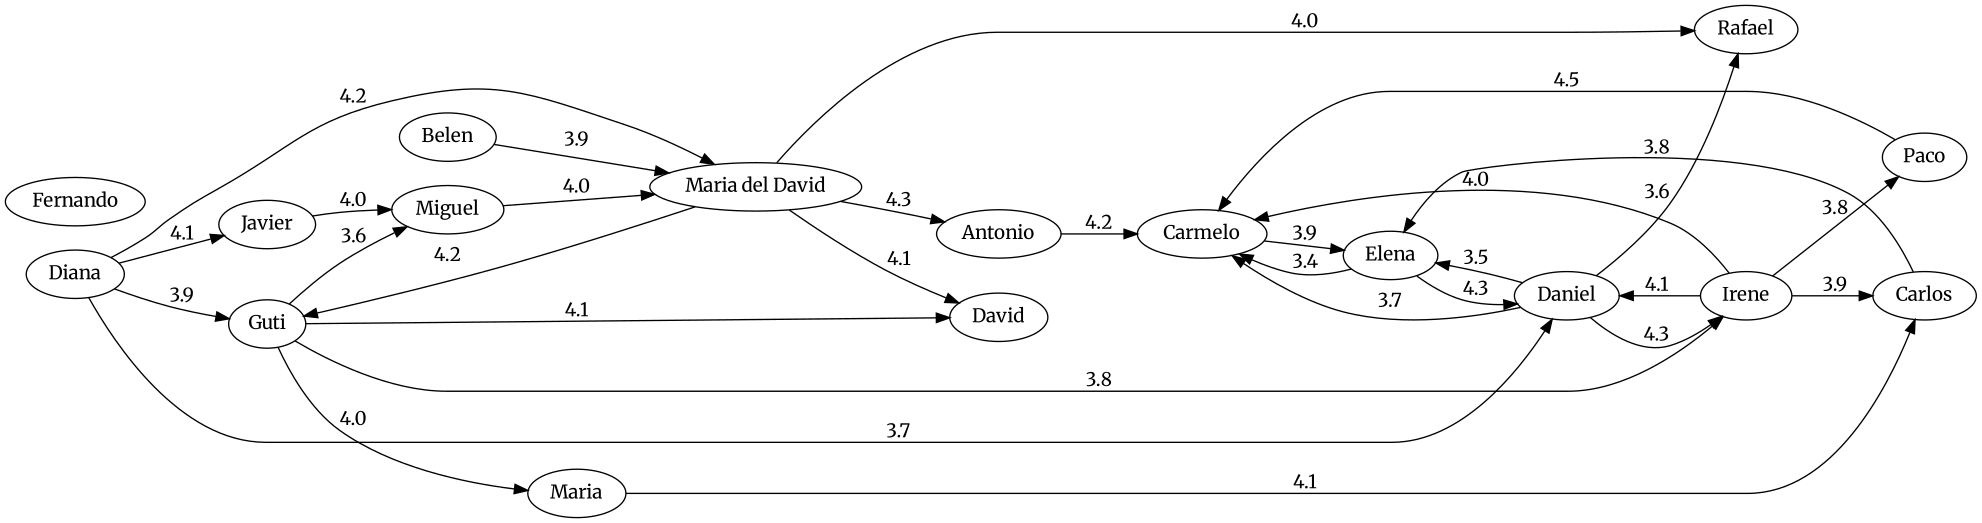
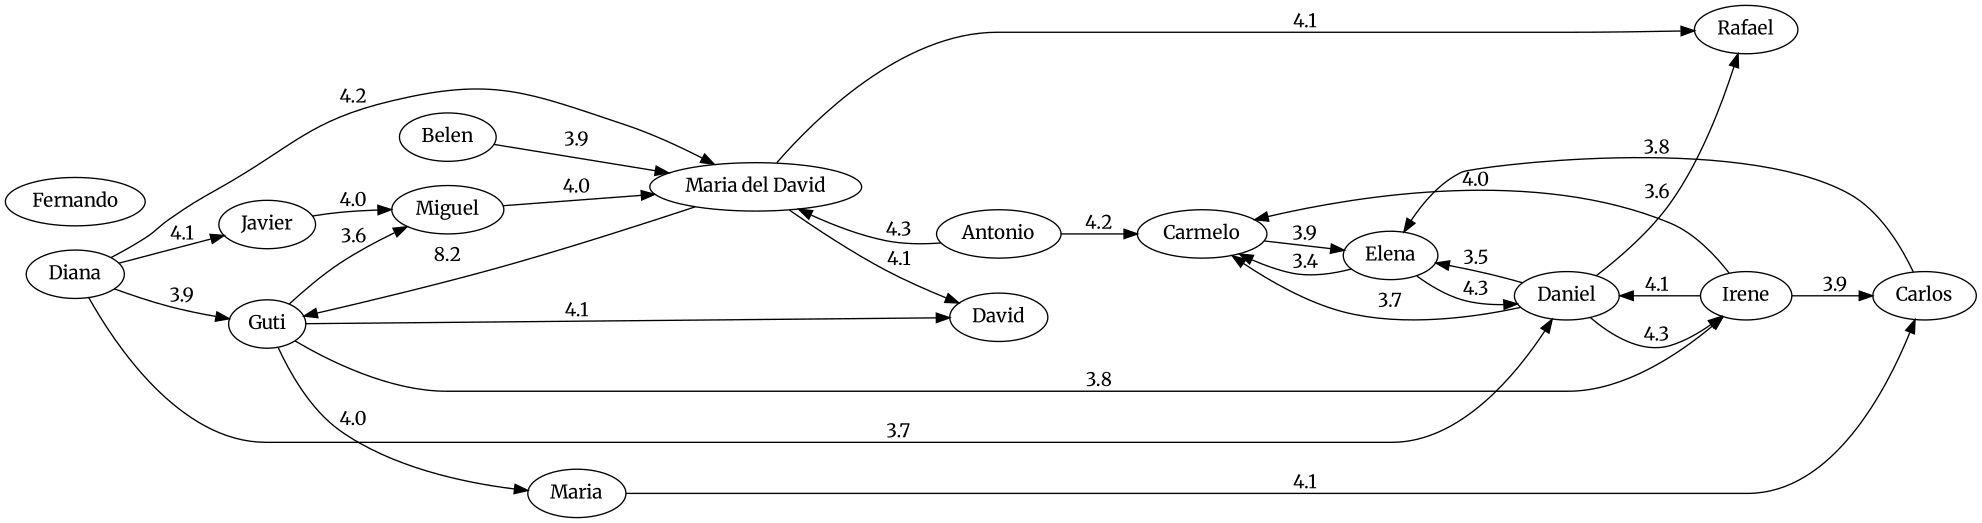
edge "Maria del David" -> "Rafael": label "4.0" -> "4.1"
node "Paco": removed
edge "Maria del David" -> "Antonio": reversed
edge "Maria del David" -> "Guti": label "4.2" -> "8.2"
